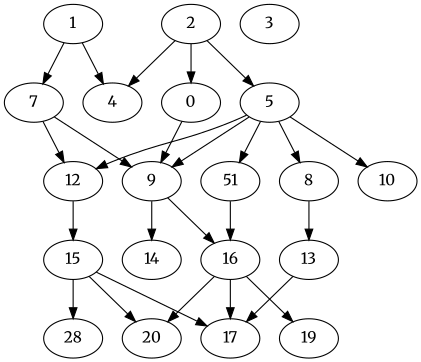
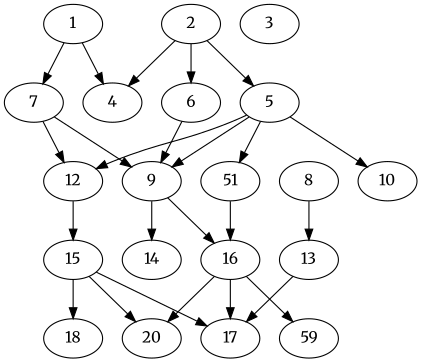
node "0": label "0" -> "6"
edge "5" -> "8": removed
node "28": label "28" -> "18"
node "19": label "19" -> "59"
